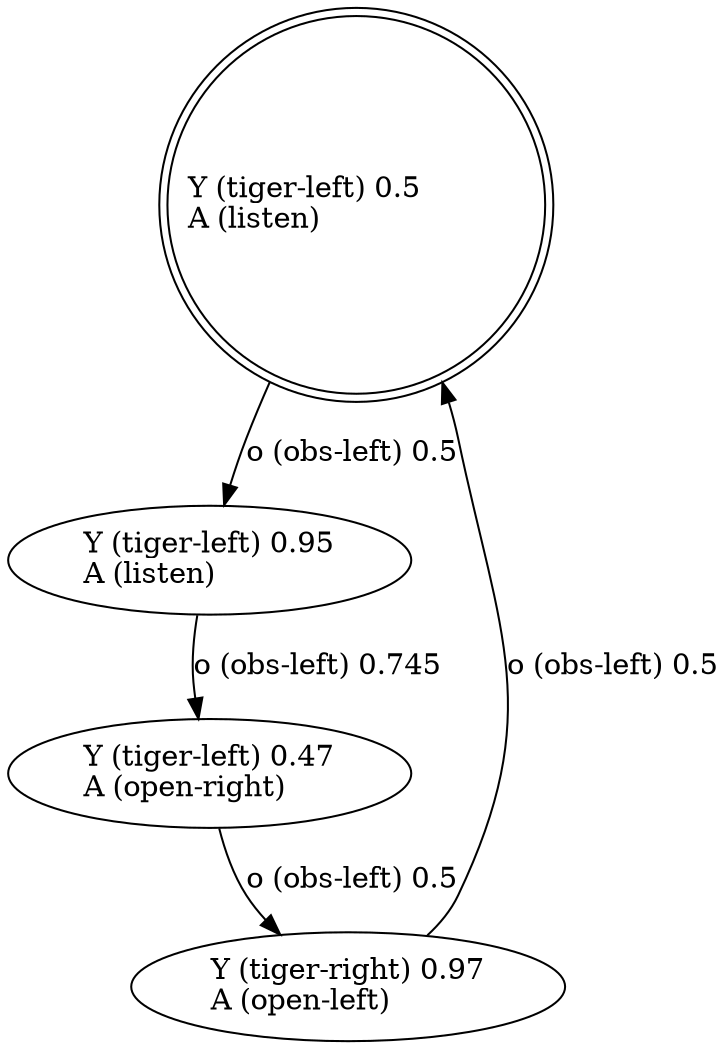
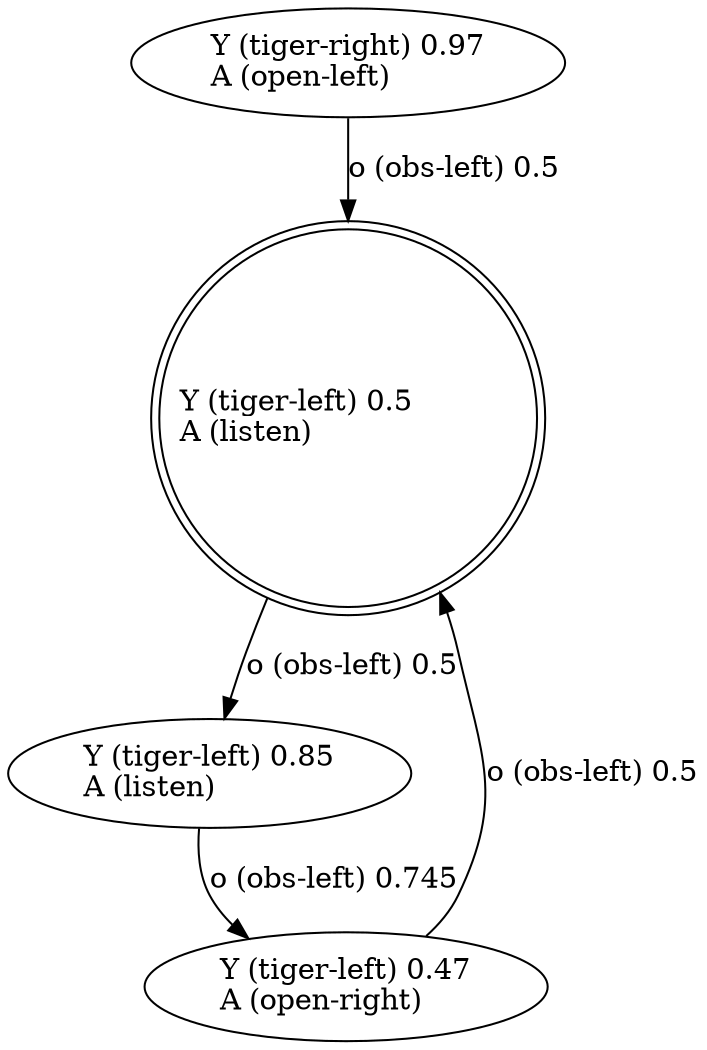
node "Y (tiger-left) 0.95 A (listen)": label "Y (tiger-left) 0.95 A (listen)" -> "Y (tiger-left) 0.85 A (listen)"
edge "Y (tiger-left) 0.47 A (open-right)" -> "Y (tiger-right) 0.97 A (open-left)": now "Y (tiger-left) 0.47 A (open-right)" -> "Y (tiger-left) 0.5 A (listen)"
